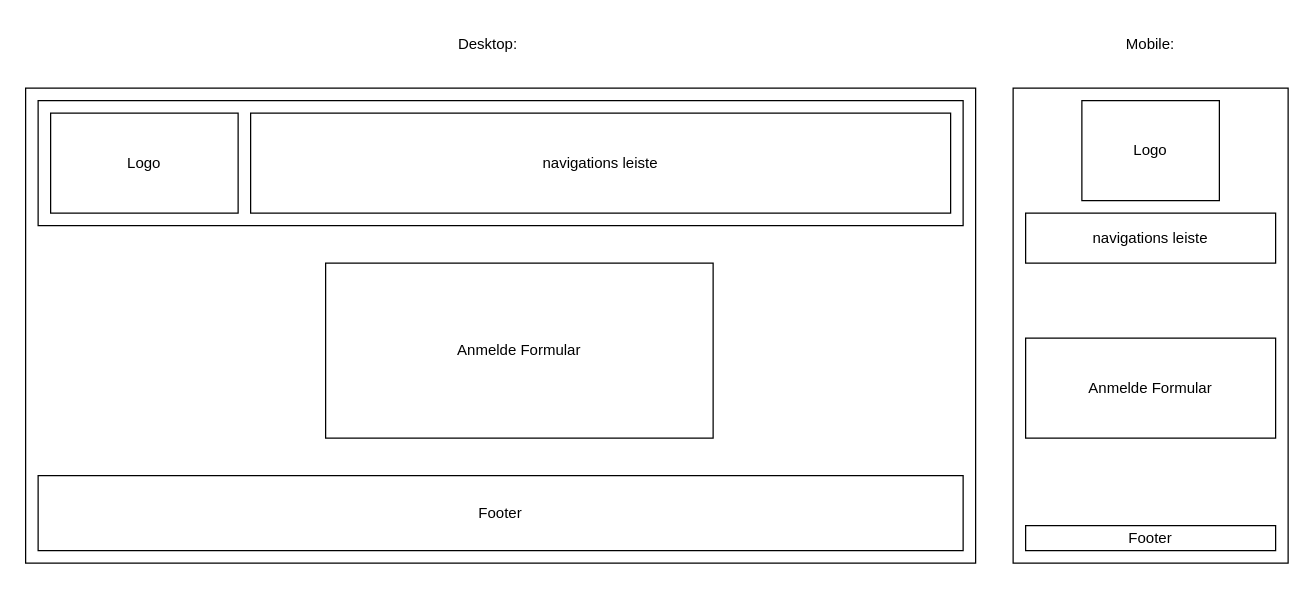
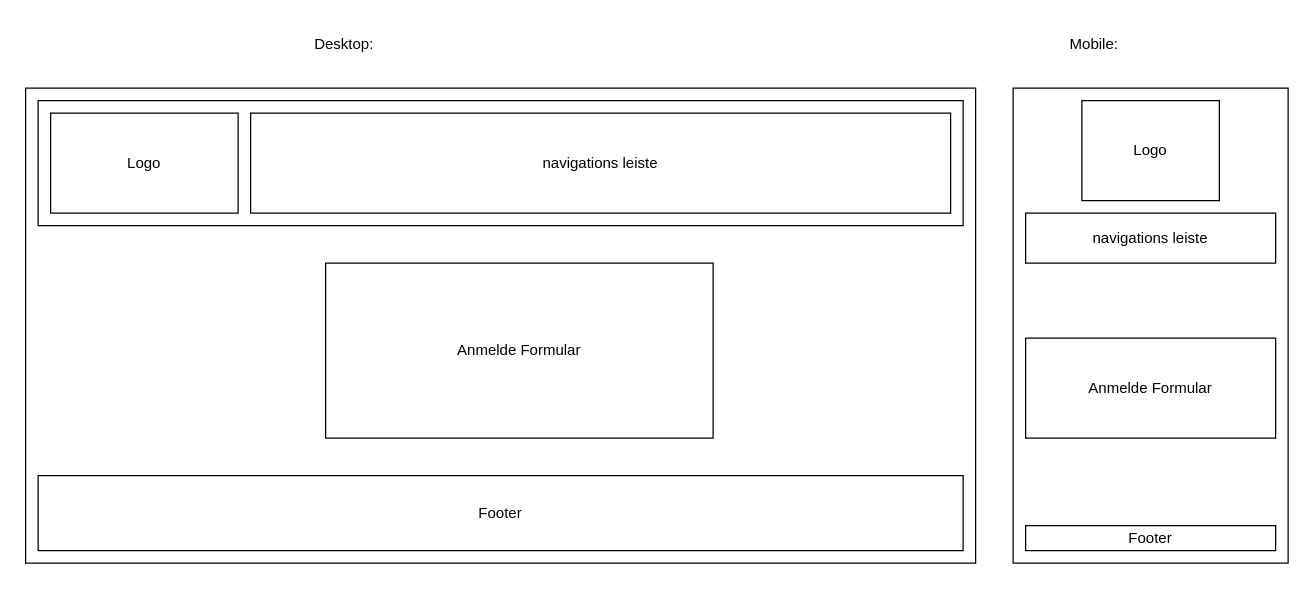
node "Desktop:": moved (488, 44) -> (344, 44)
node "Mobile:": moved (1151, 44) -> (1094, 44)
